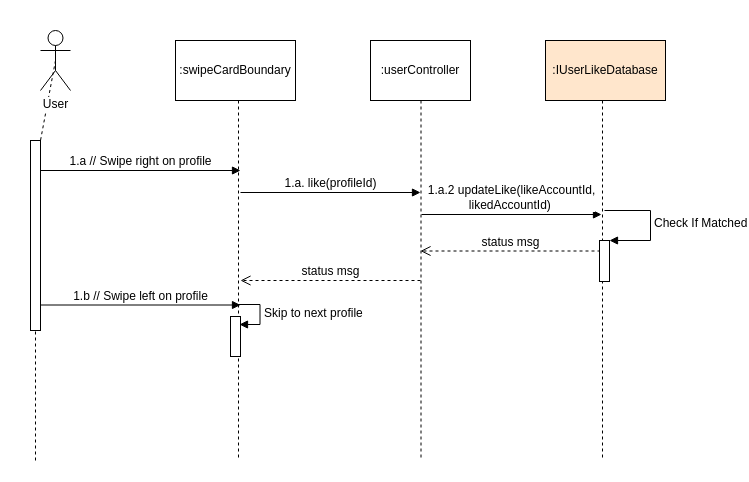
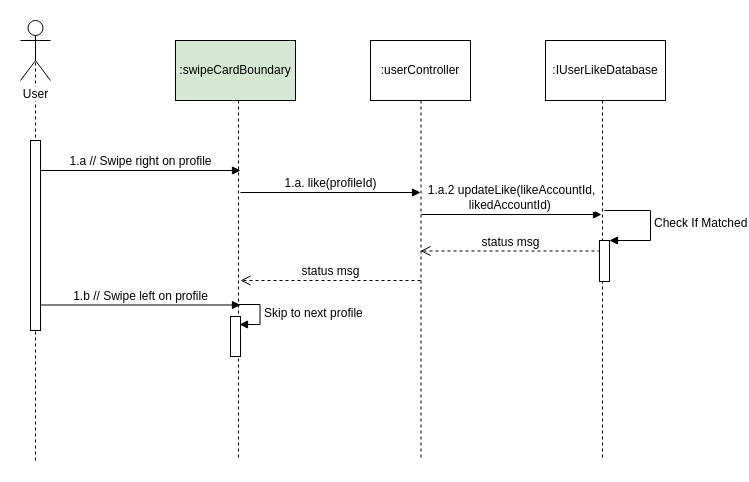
node "User": moved (56, 61) -> (36, 51)
node ":swipeCardBoundary": fillcolor #ffffff -> #d5e8d4
node ":IUserLikeDatabase": fillcolor #ffe6cc -> #ffffff
